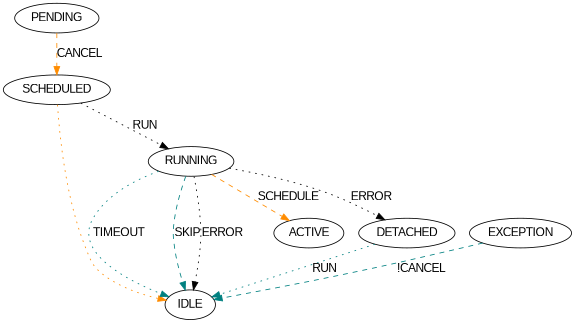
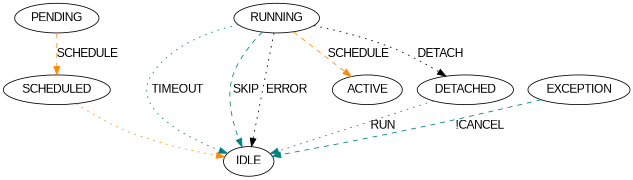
edge "PENDING" -> "SCHEDULED": label "CANCEL" -> "SCHEDULE"
edge "SCHEDULED" -> "RUNNING": removed, label "RUN"
edge "RUNNING" -> "DETACHED": label "ERROR" -> "DETACH"
